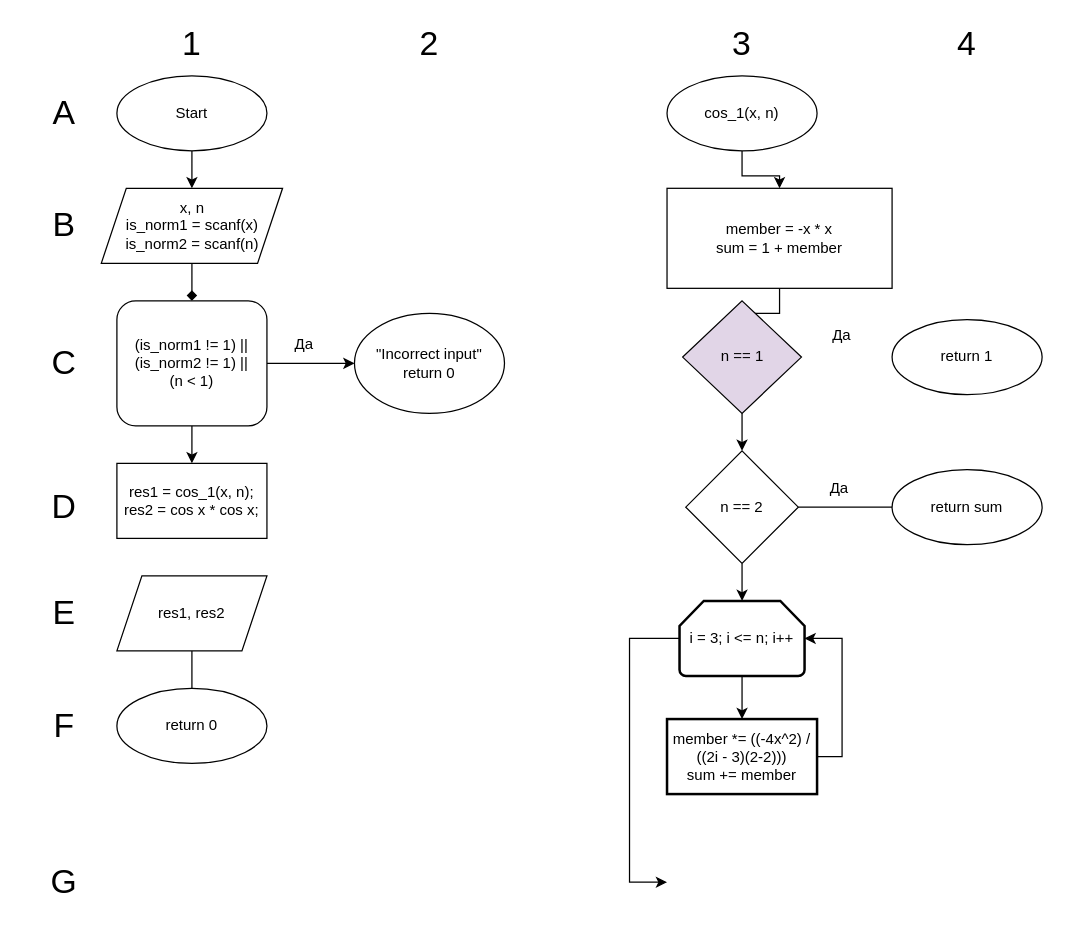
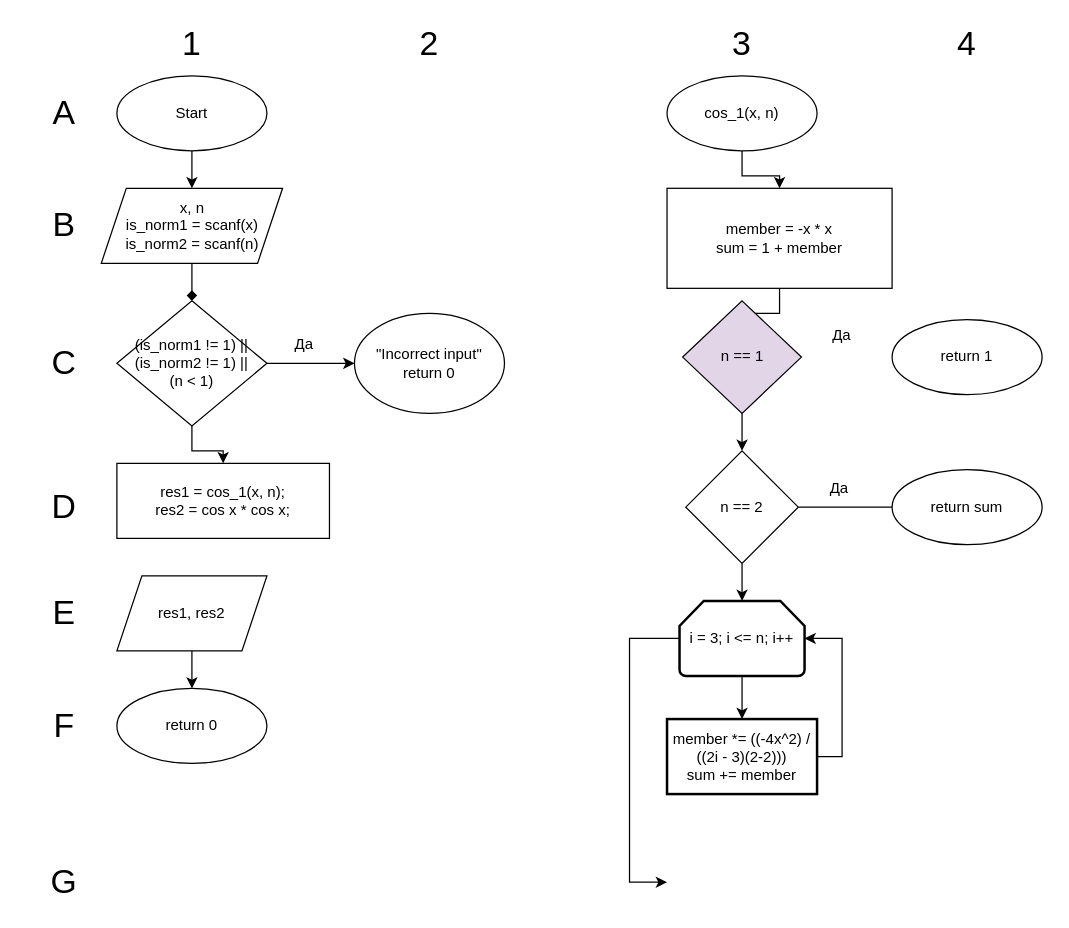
node "(is_norm1 != 1) || (is_norm2 != 1) || (n < 1)": shape rounded rectangle -> diamond
node "res1 = cos_1(x, n); res2 = cos x * cos x;": size 150x75 -> 213x75
edge "res1, res2" -- "return 0": arrowhead none -> classic
